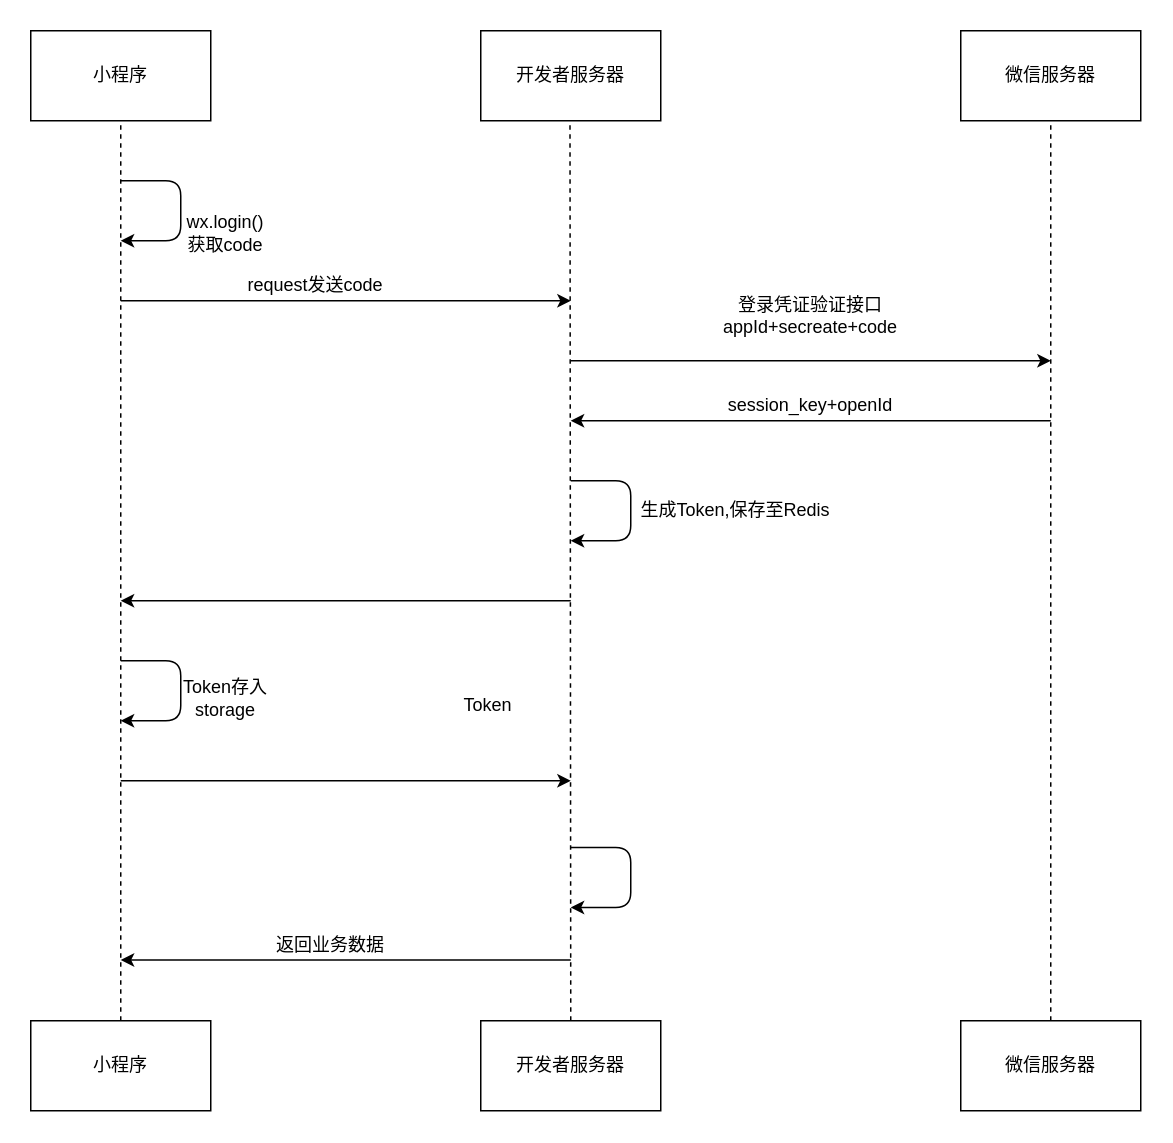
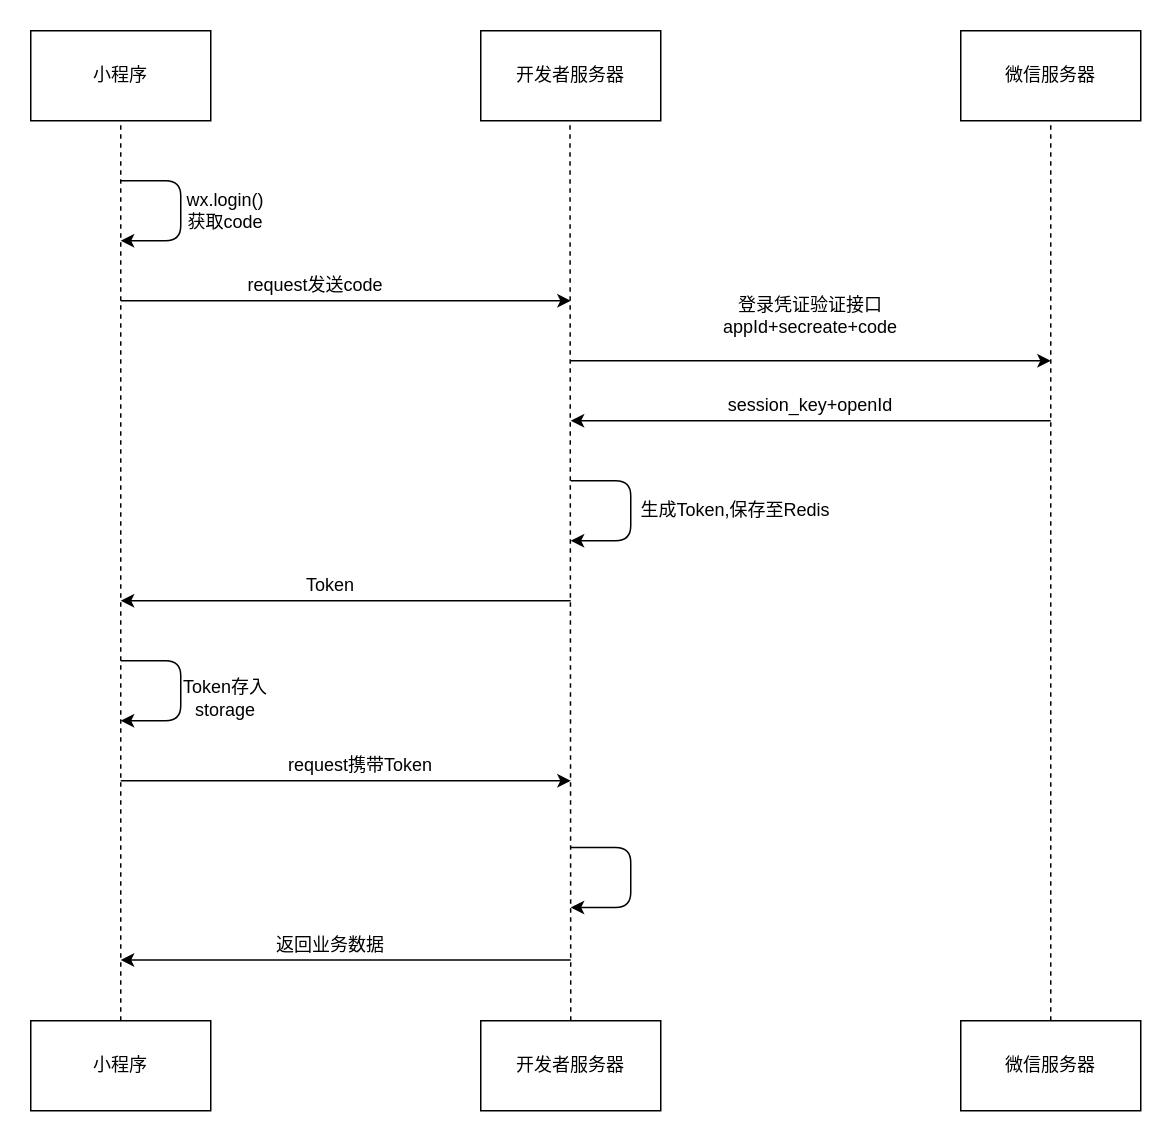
node "wx.login()获取code": moved (226, 233) -> (226, 211)
node "Token": moved (488, 706) -> (331, 586)
node "request携带Token": added
